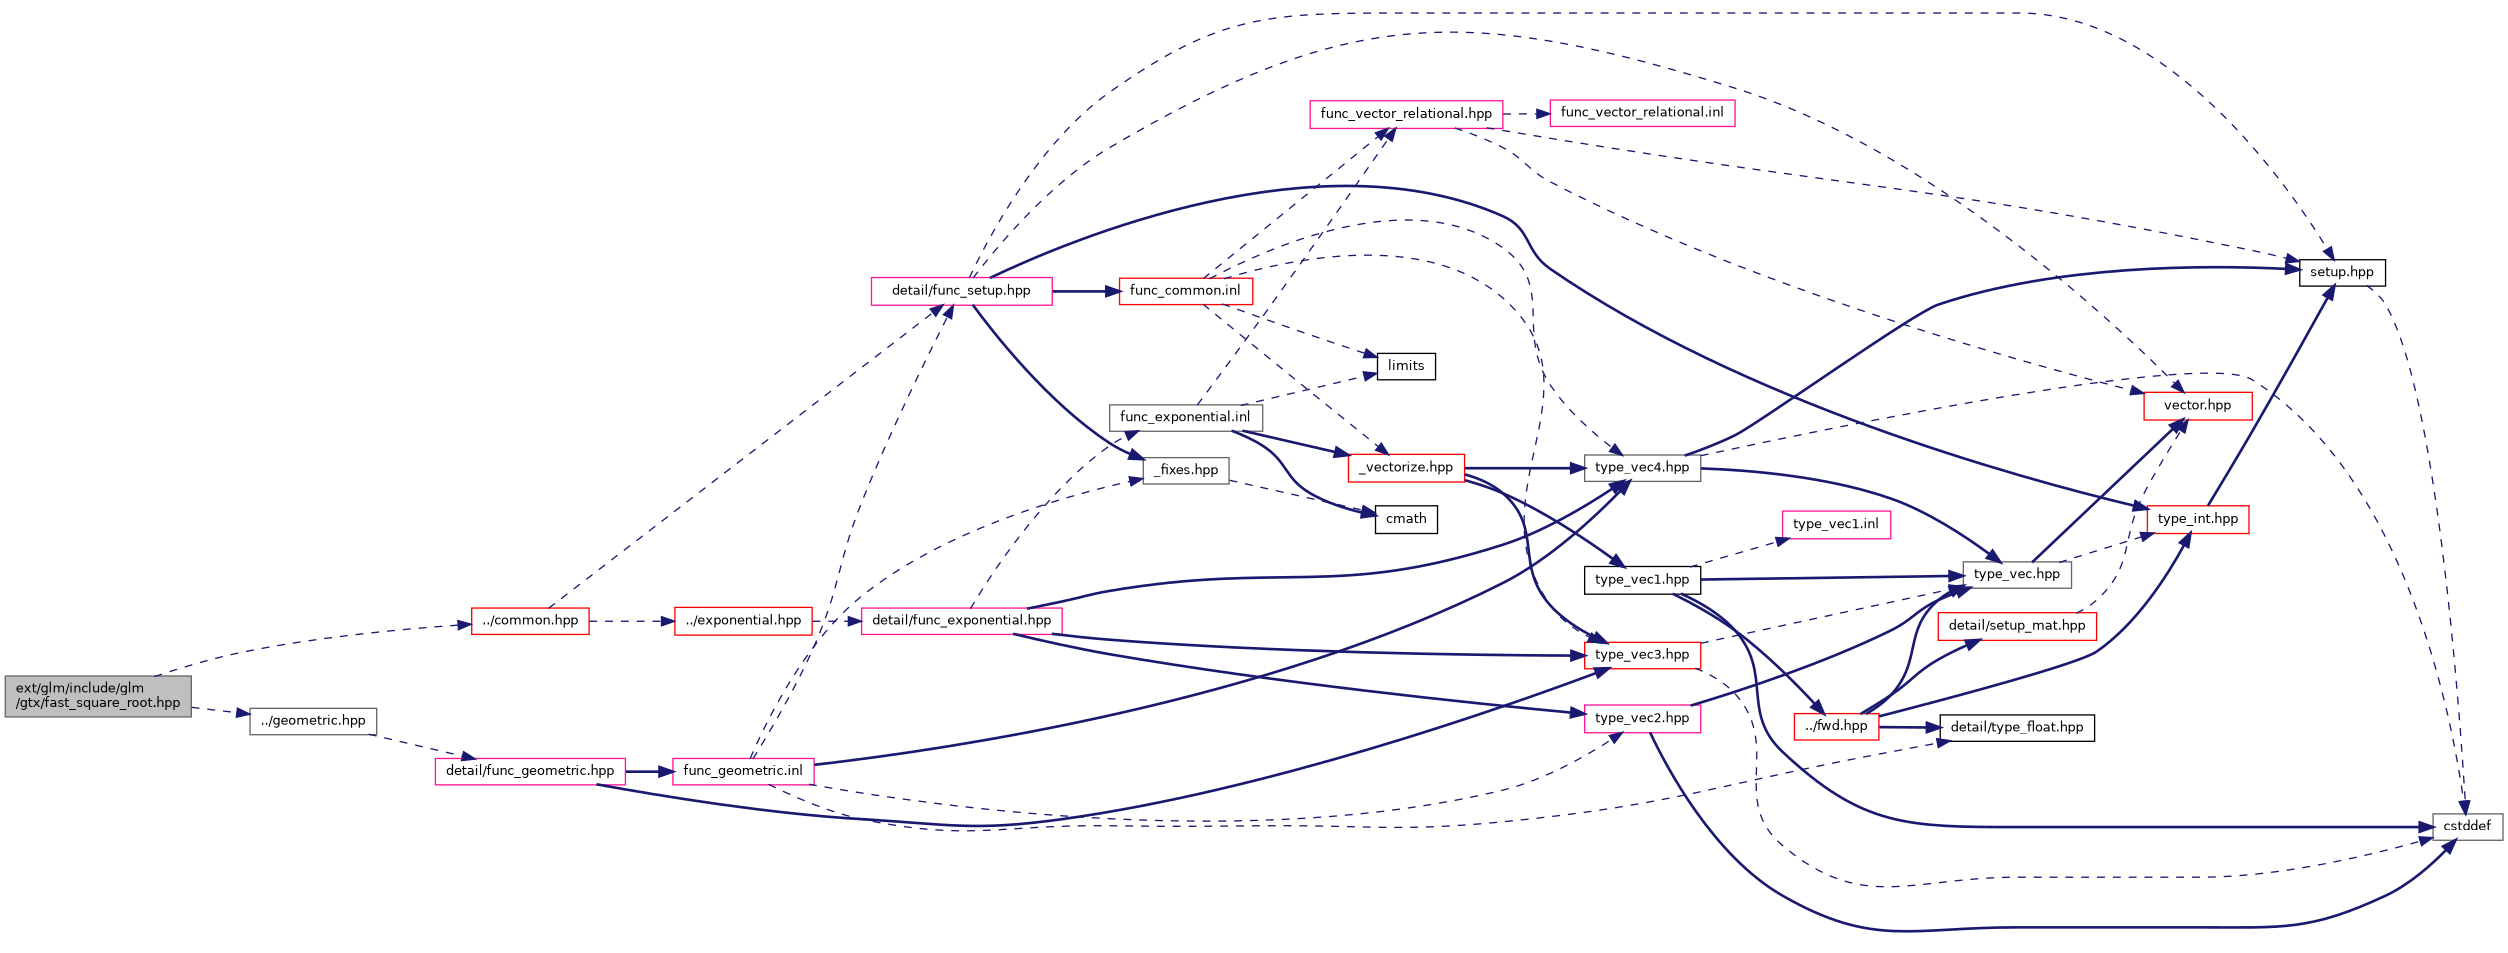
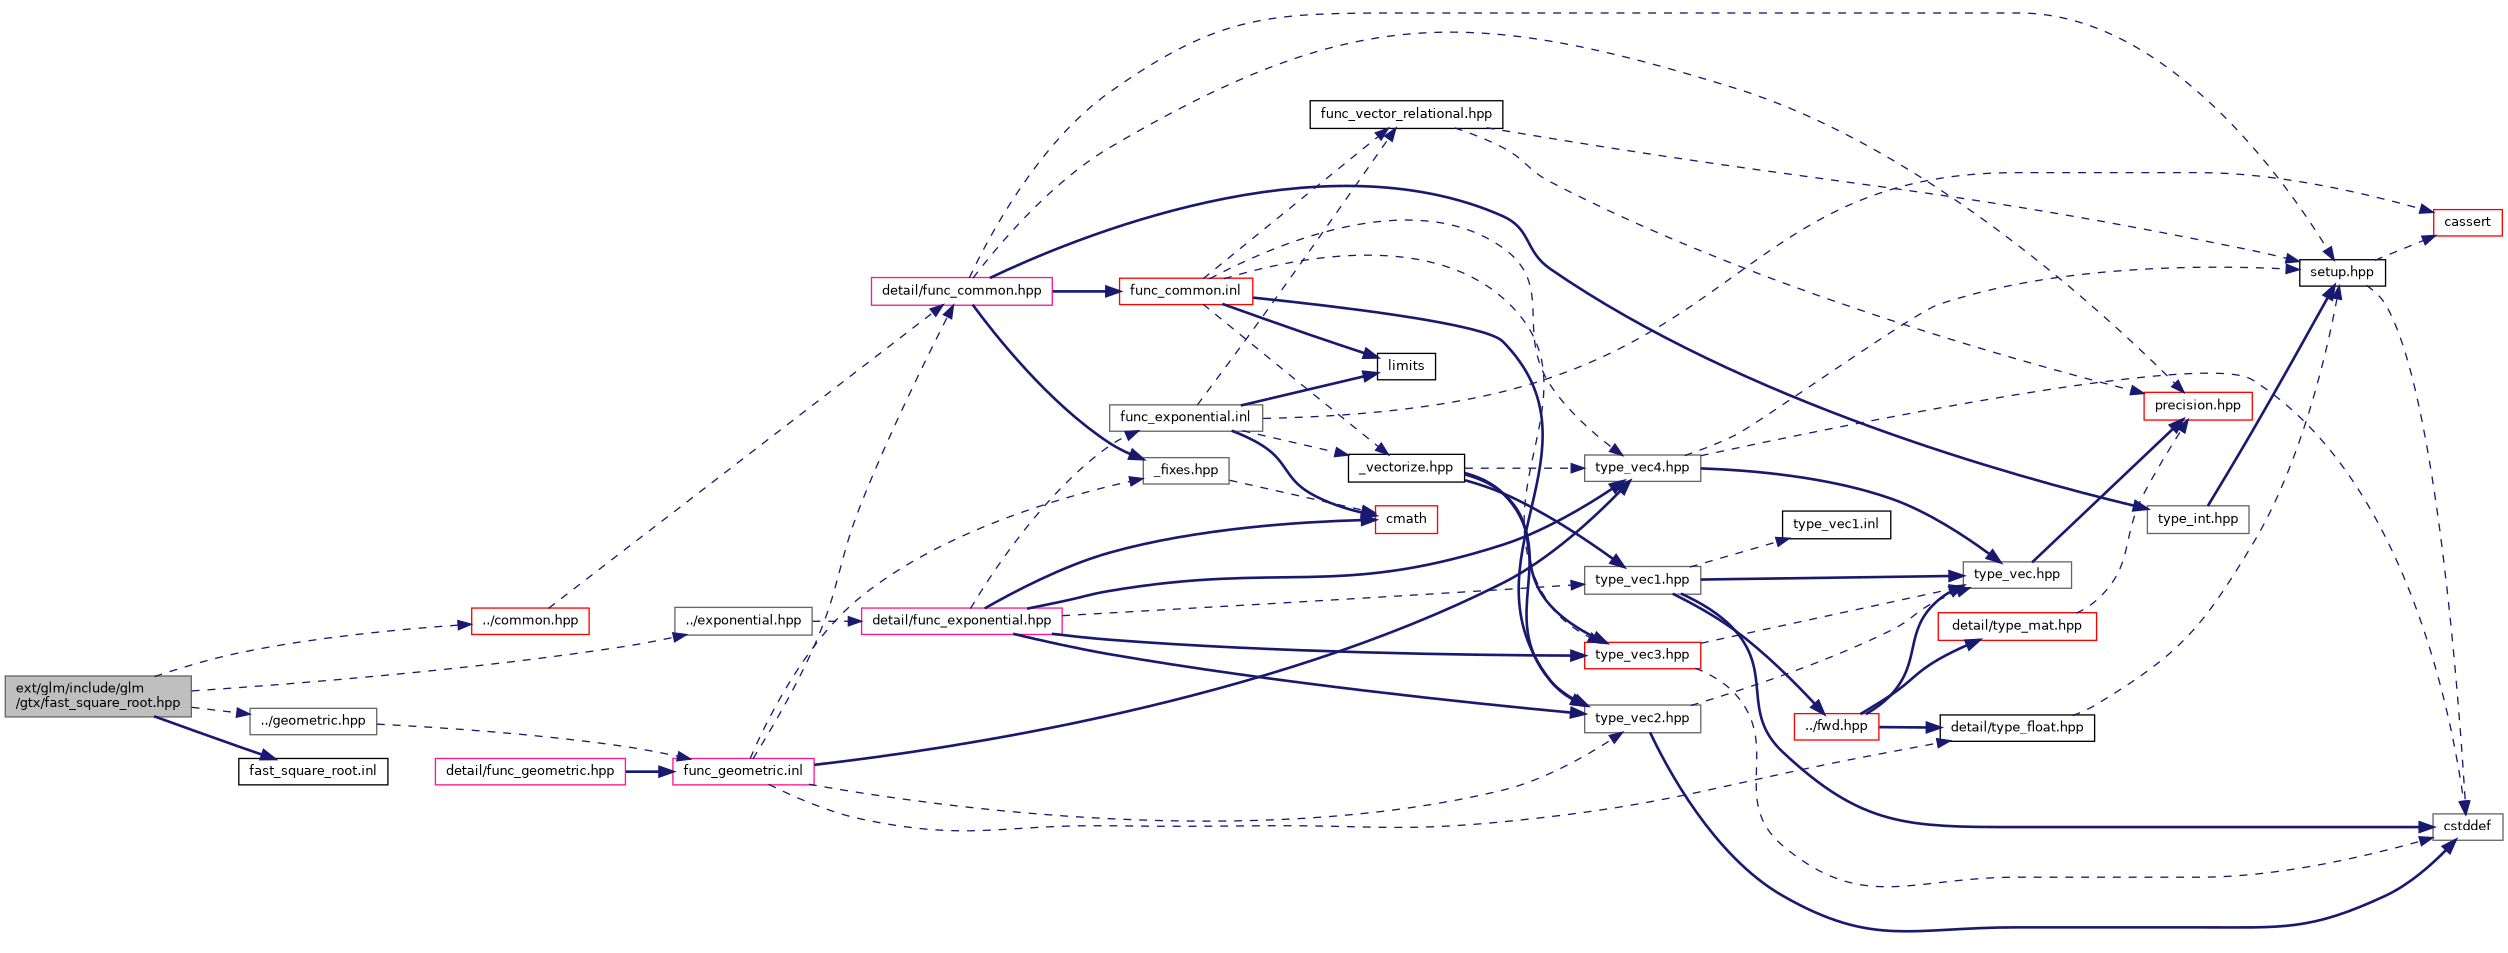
node "func_vector_relational.inl": removed
node "func_vector_relational.hpp": color deeppink -> black
node "cassert": added
node "detail/func_setup.hpp": label "detail/func_setup.hpp" -> "detail/func_common.hpp"
edge "type_vec4.hpp" -> "setup.hpp": style bold -> dashed
edge "func_common.inl" -> "limits": style dashed -> bold
edge "func_common.inl" -> "type_vec2.hpp": added
edge "func_exponential.inl" -> "limits": style dashed -> bold
node "vector.hpp": label "vector.hpp" -> "precision.hpp"
edge "func_exponential.inl" -> "_vectorize.hpp": style bold -> dashed
node "_vectorize.hpp": color red -> black
edge "_vectorize.hpp" -> "type_vec4.hpp": style bold -> dashed
node "cmath": color black -> red
node "type_int.hpp": color red -> gray40
node "type_vec1.inl": color deeppink -> black
edge "detail/func_exponential.hpp" -> "cmath": added
edge "detail/type_float.hpp" -> "setup.hpp": added
edge "type_vec.hpp" -> "type_int.hpp": removed
edge "_vectorize.hpp" -> "type_vec2.hpp": added
node "type_vec1.hpp": color black -> gray40
edge "detail/func_exponential.hpp" -> "type_vec1.hpp": added
edge "../common.hpp" -> "../exponential.hpp": now "ext/glm/include/glm /gtx/fast_square_root.hpp" -> "../exponential.hpp"
node "../exponential.hpp": color red -> gray40
node "detail/setup_mat.hpp": label "detail/setup_mat.hpp" -> "detail/type_mat.hpp"
edge "type_vec2.hpp" -> "type_vec.hpp": style bold -> dashed
edge "../fwd.hpp" -> "type_int.hpp": removed
node "type_vec2.hpp": color deeppink -> gray40
edge "../geometric.hpp" -> "detail/func_geometric.hpp": now "../geometric.hpp" -> "func_geometric.inl"
node "fast_square_root.inl": added
edge "detail/func_geometric.hpp" -> "type_vec3.hpp": removed
